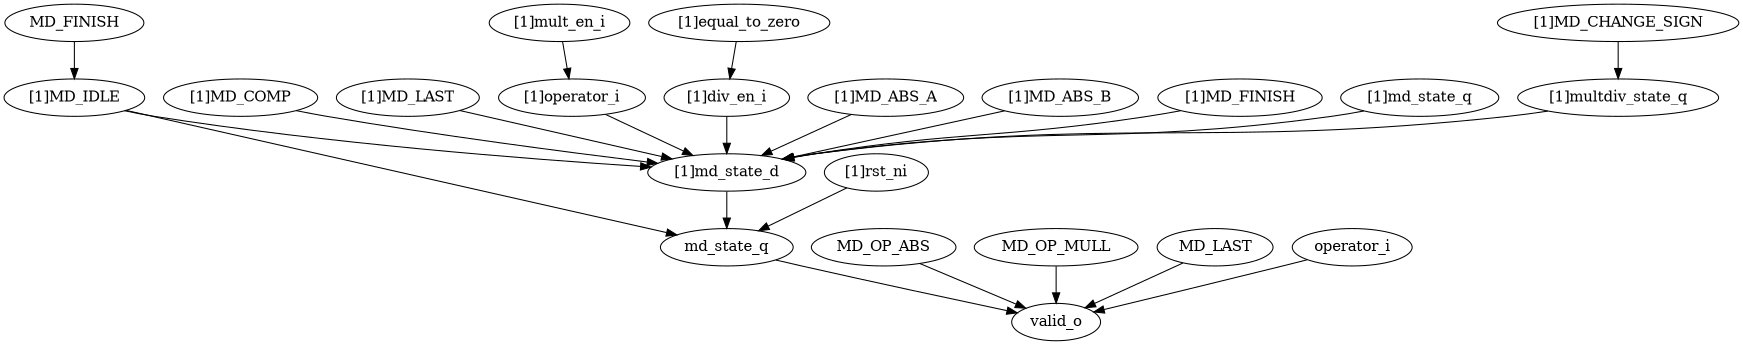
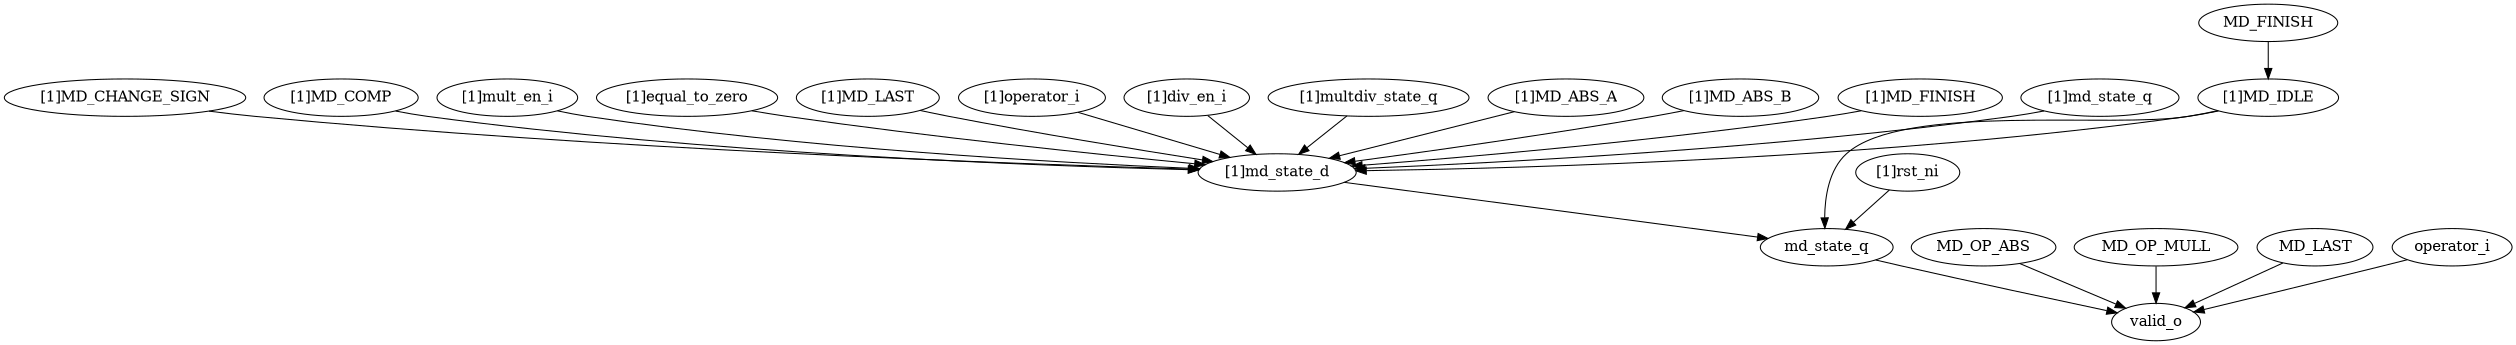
edge "[1]mult_en_i" -> "[1]operator_i": now "[1]mult_en_i" -> "[1]md_state_d"
edge "[1]equal_to_zero" -> "[1]div_en_i": now "[1]equal_to_zero" -> "[1]md_state_d"
edge "[1]MD_CHANGE_SIGN" -> "[1]multdiv_state_q": now "[1]MD_CHANGE_SIGN" -> "[1]md_state_d"
